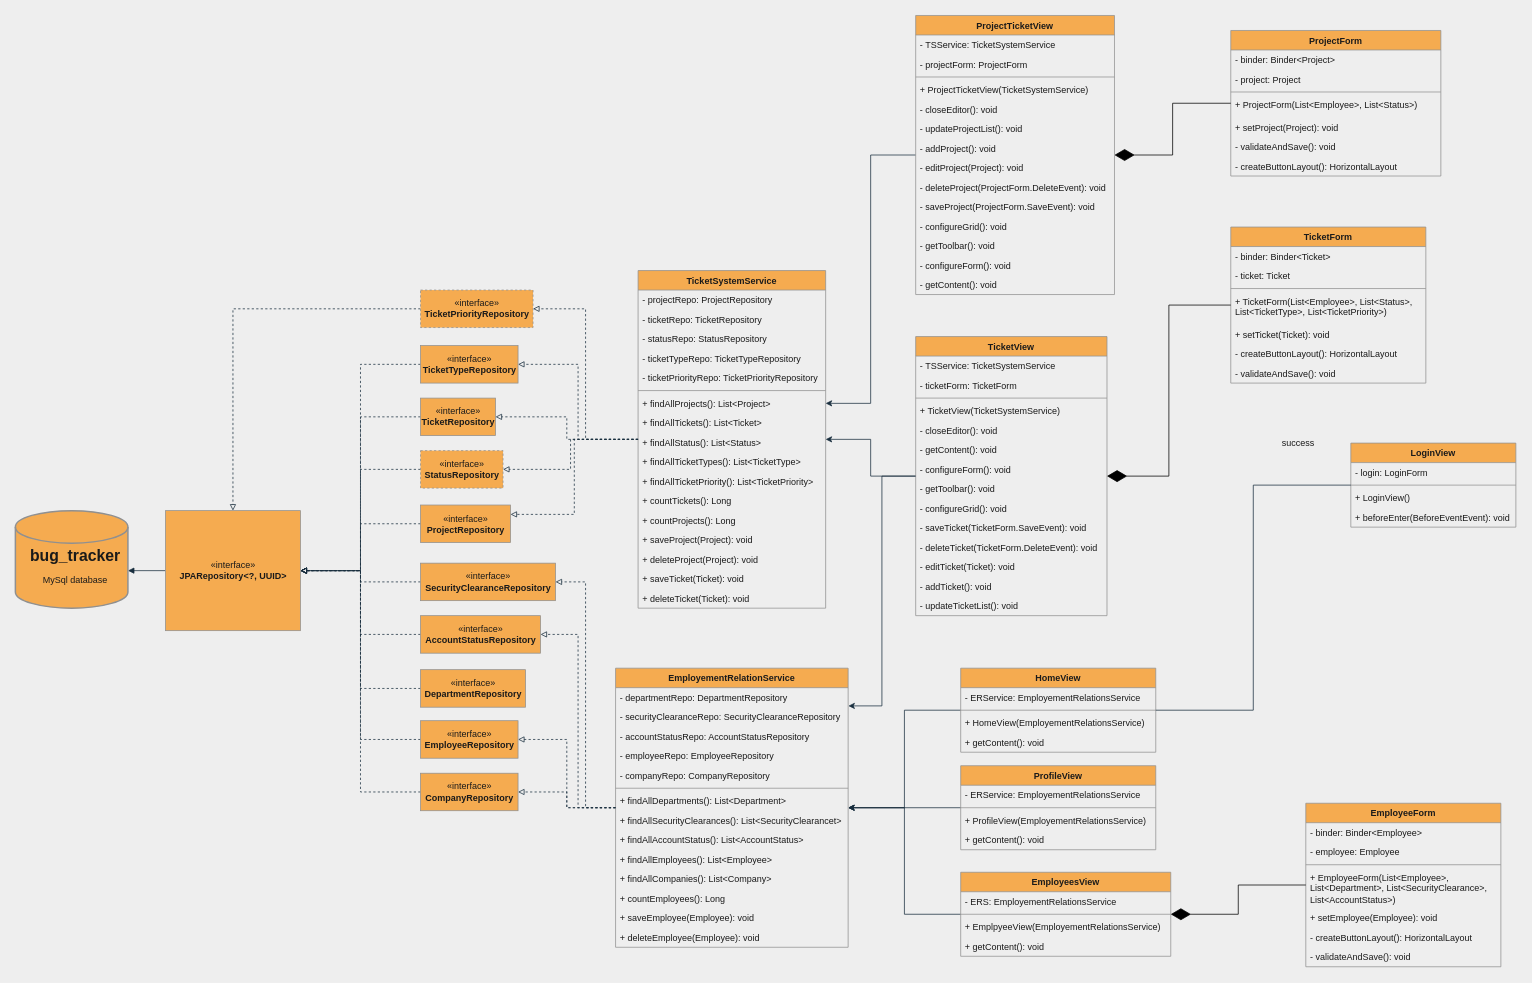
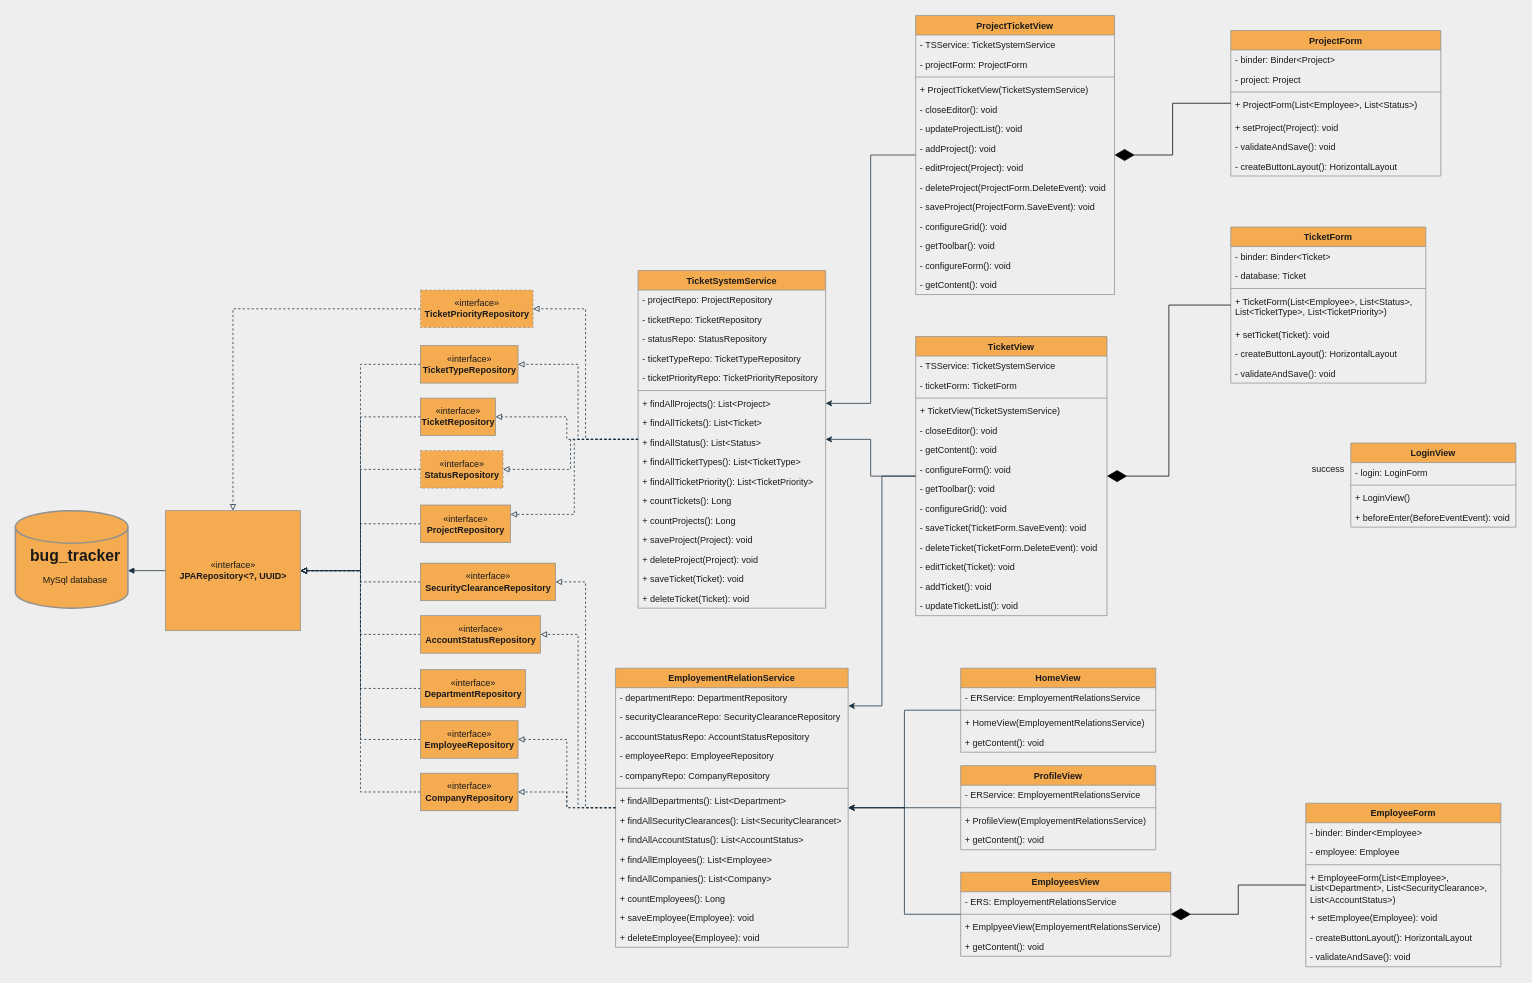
node "- ticket: Ticket": label "- ticket: Ticket" -> "- database: Ticket"
node "success": moved (1298, 443) -> (1328, 469)
edge "LoginView" -- "HomeView": removed
